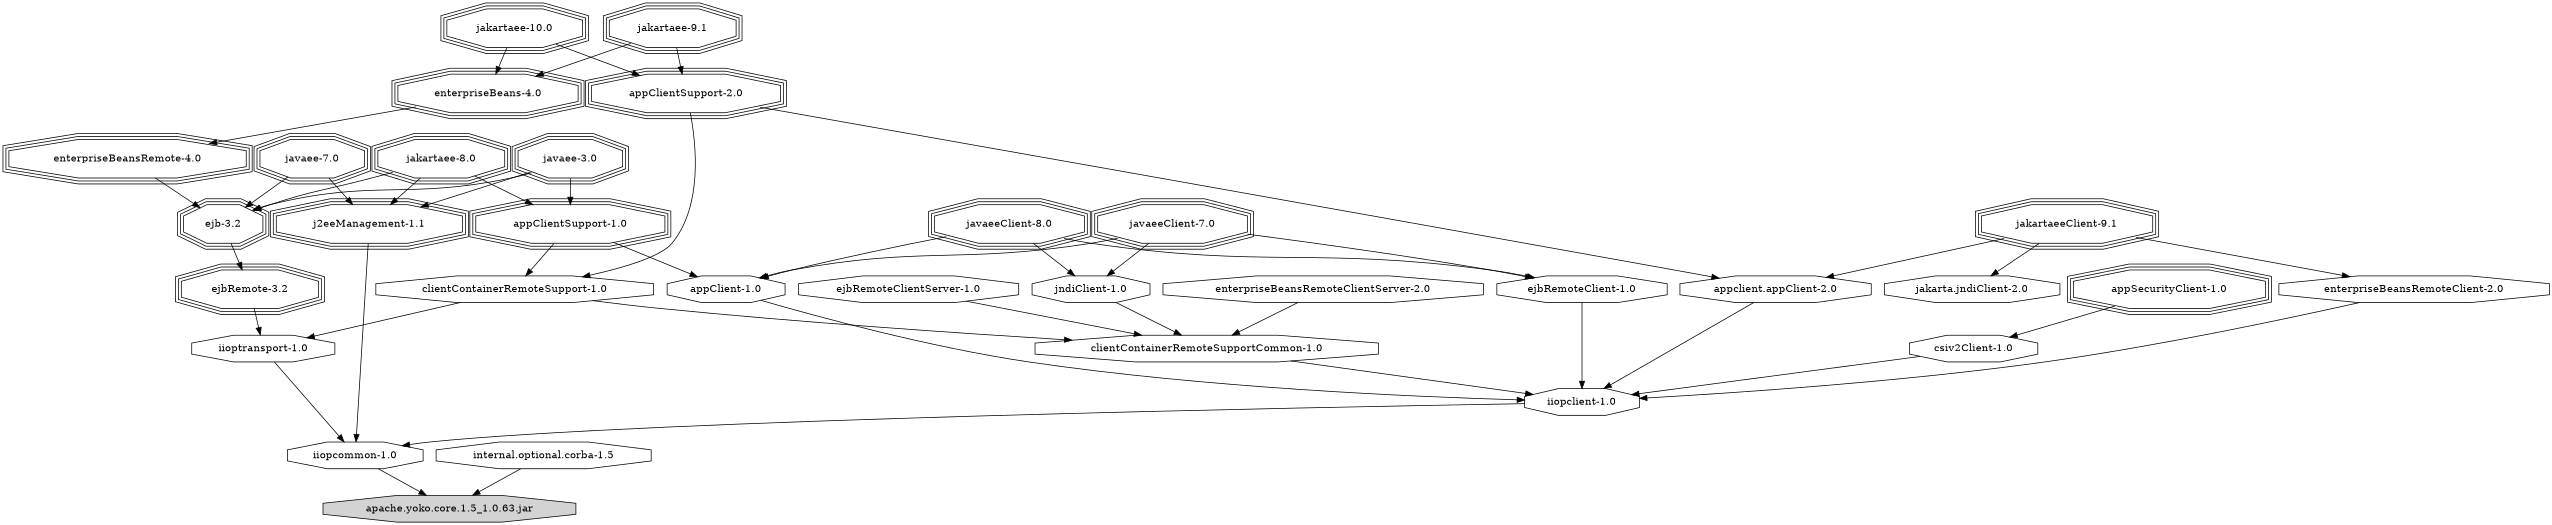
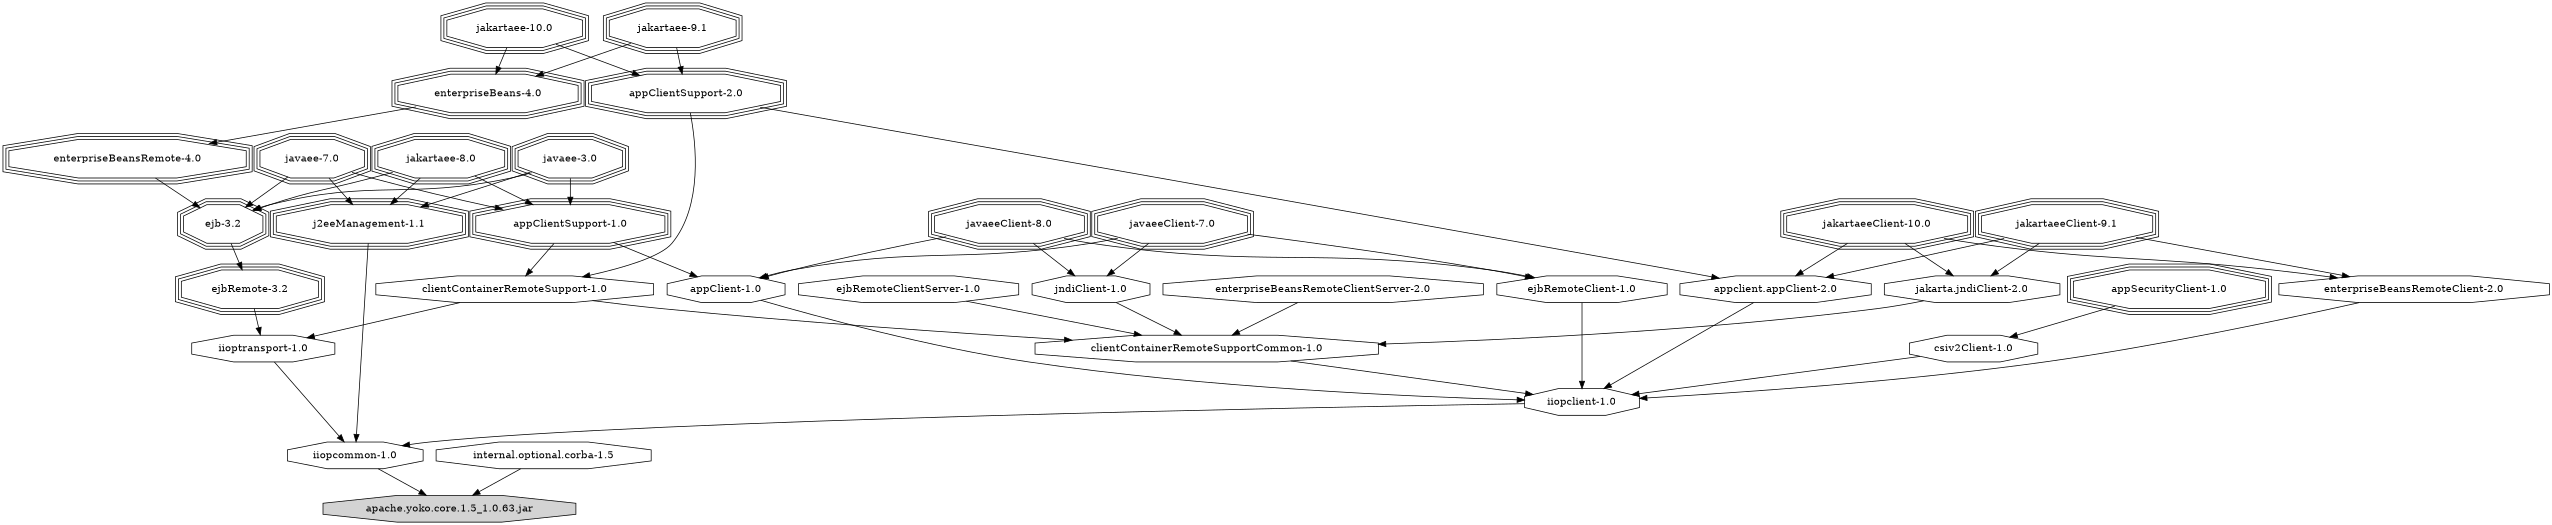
edge "javaee-7.0" -> "appClientSupport-1.0": added
node "jakartaeeClient-10.0": added
edge "jakarta.jndiClient-2.0" -> "clientContainerRemoteSupportCommon-1.0": added
